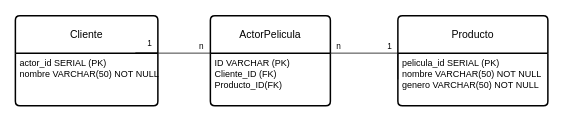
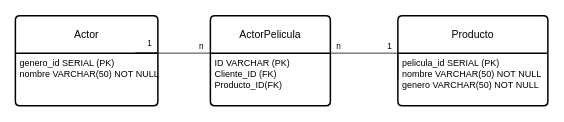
node "Cliente": label "Cliente" -> "Actor"
node "actor_id SERIAL (PK) nombre VARCHAR(50) NOT NULL": label "actor_id SERIAL (PK) nombre VARCHAR(50) NOT NULL" -> "genero_id SERIAL (PK) nombre VARCHAR(50) NOT NULL"
